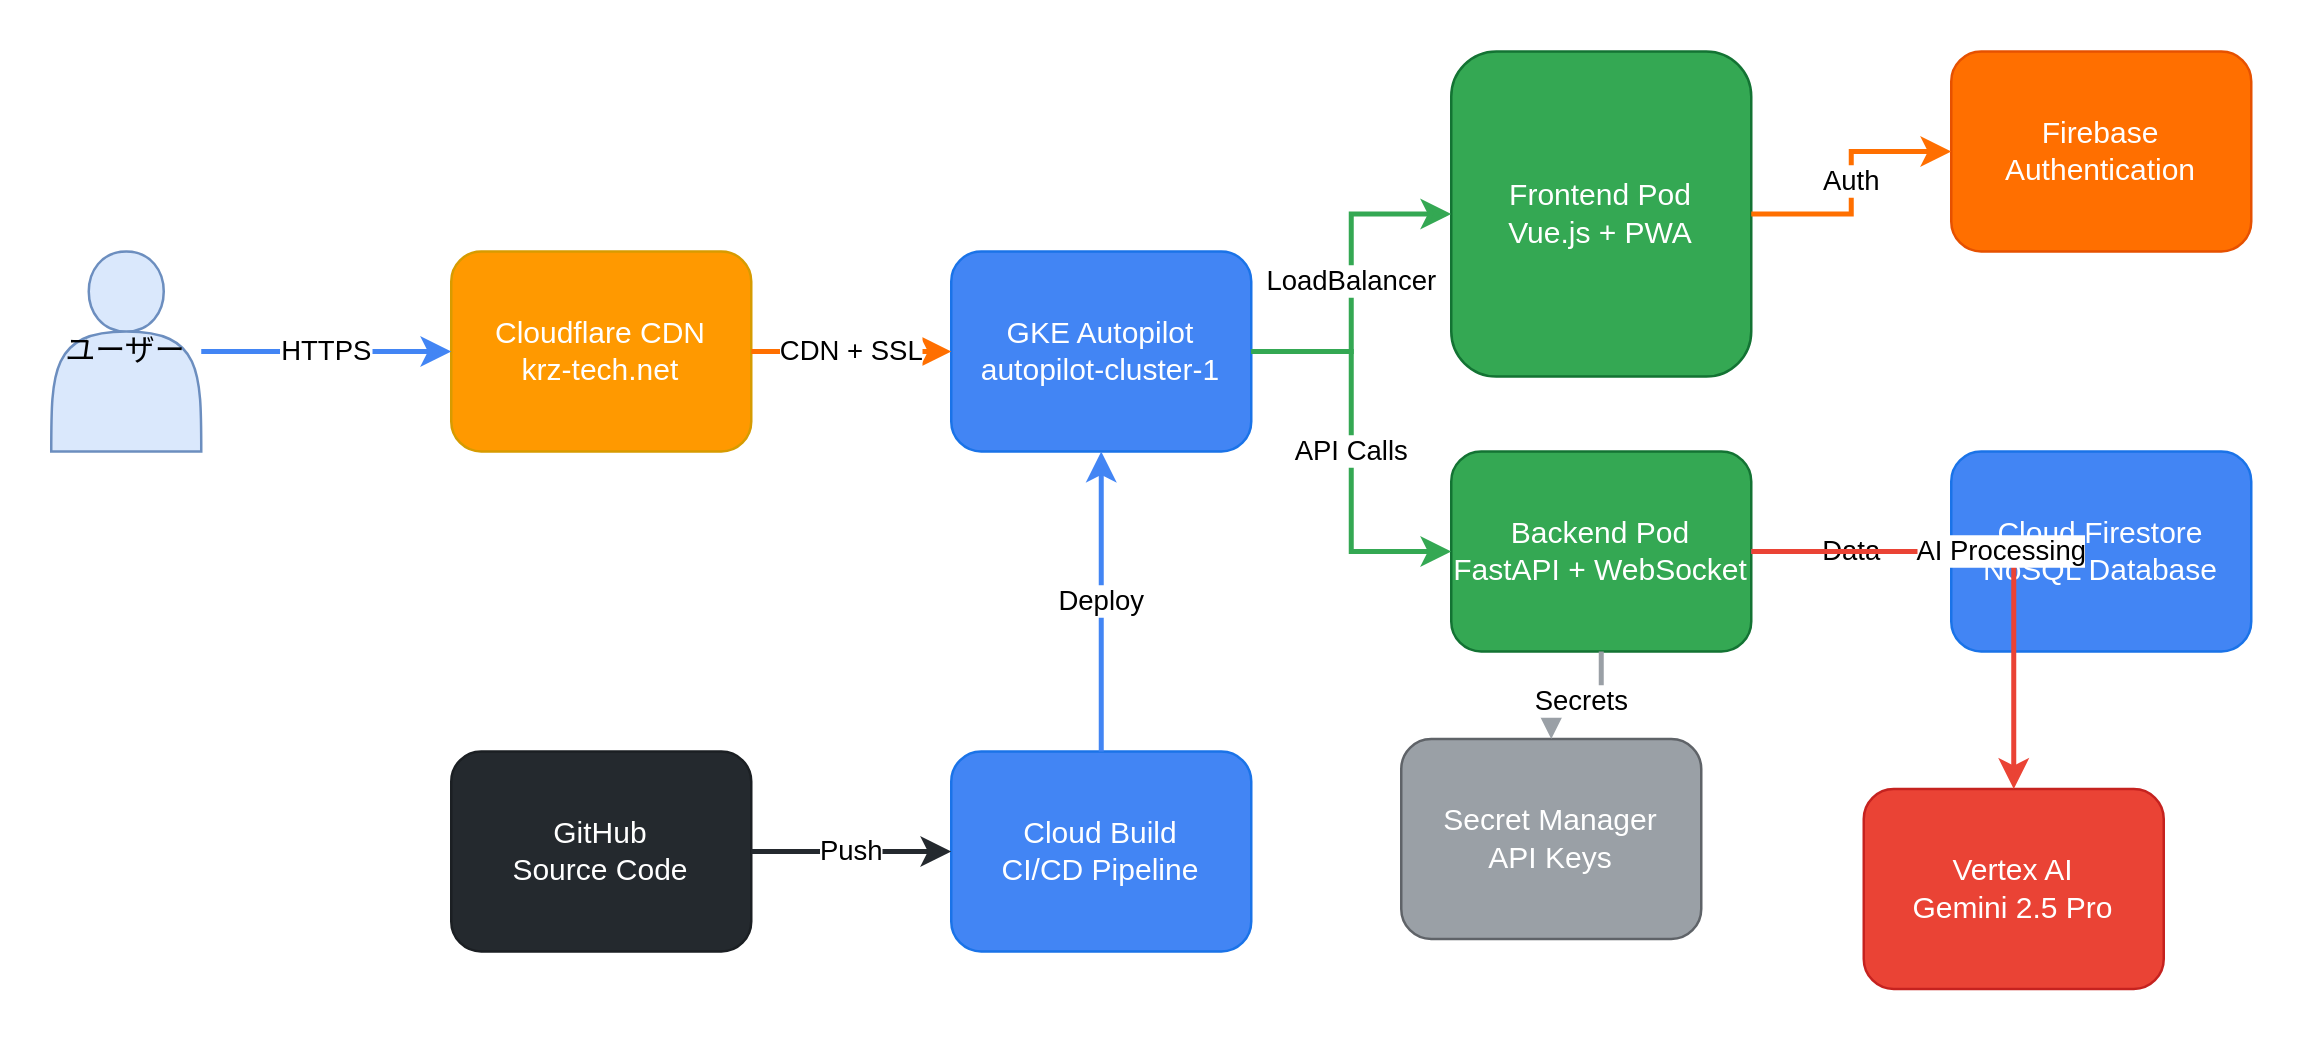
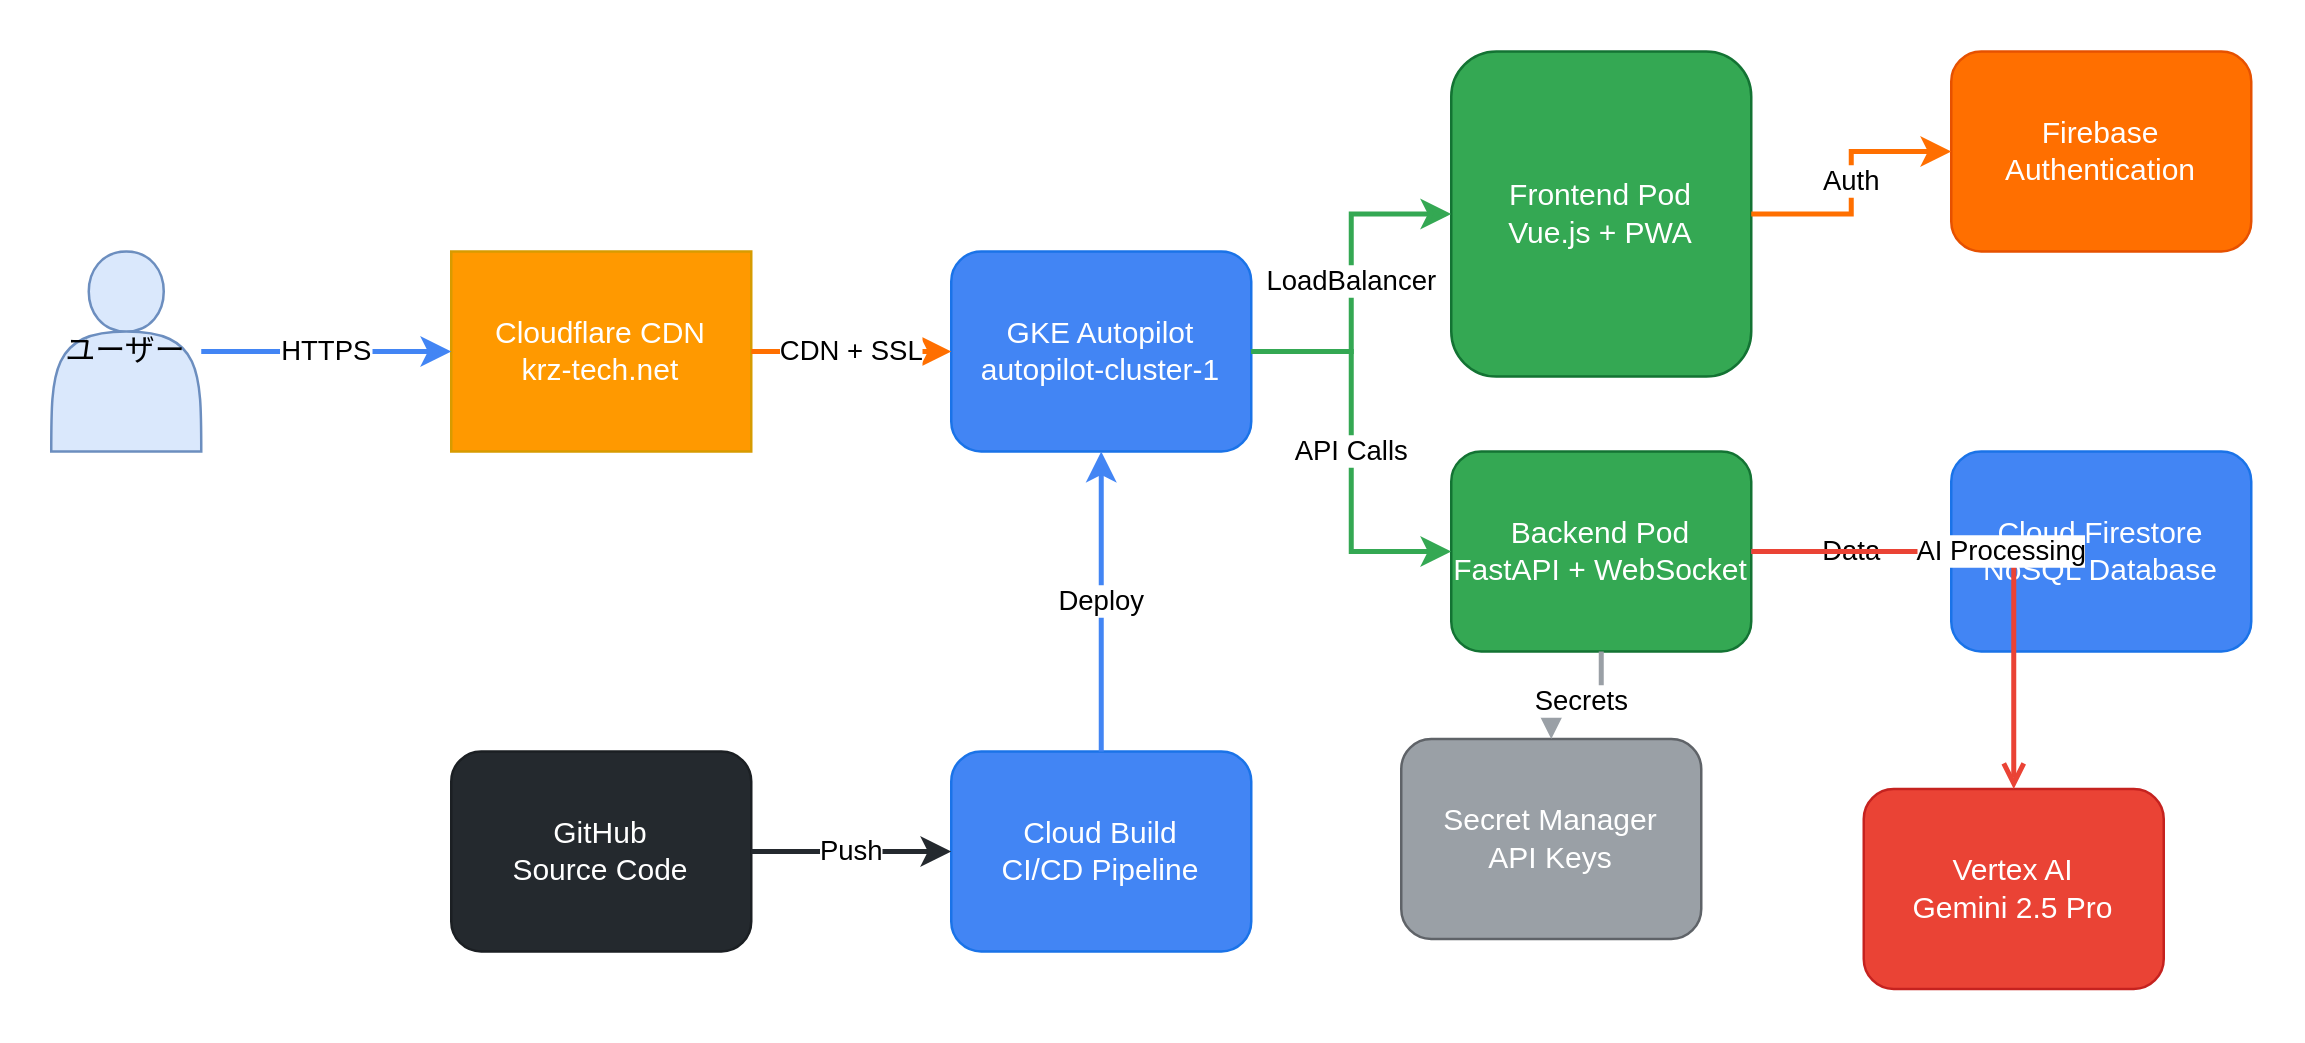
node "Cloudflare CDN krz-tech.net": shape rounded rectangle -> rectangle
edge "Backend Pod FastAPI + WebSocket" -> "Vertex AI Gemini 2.5 Pro": arrowhead classic -> open
